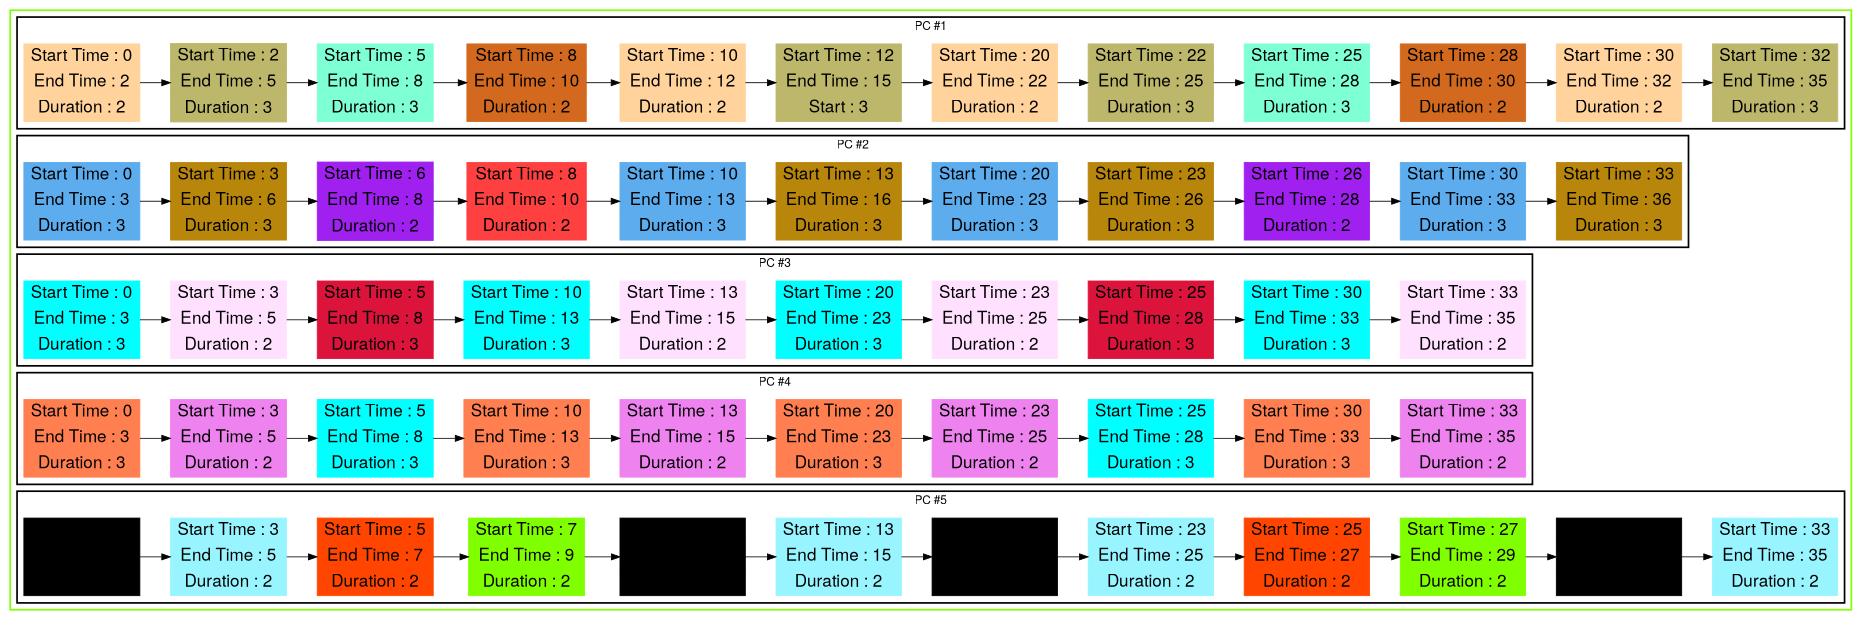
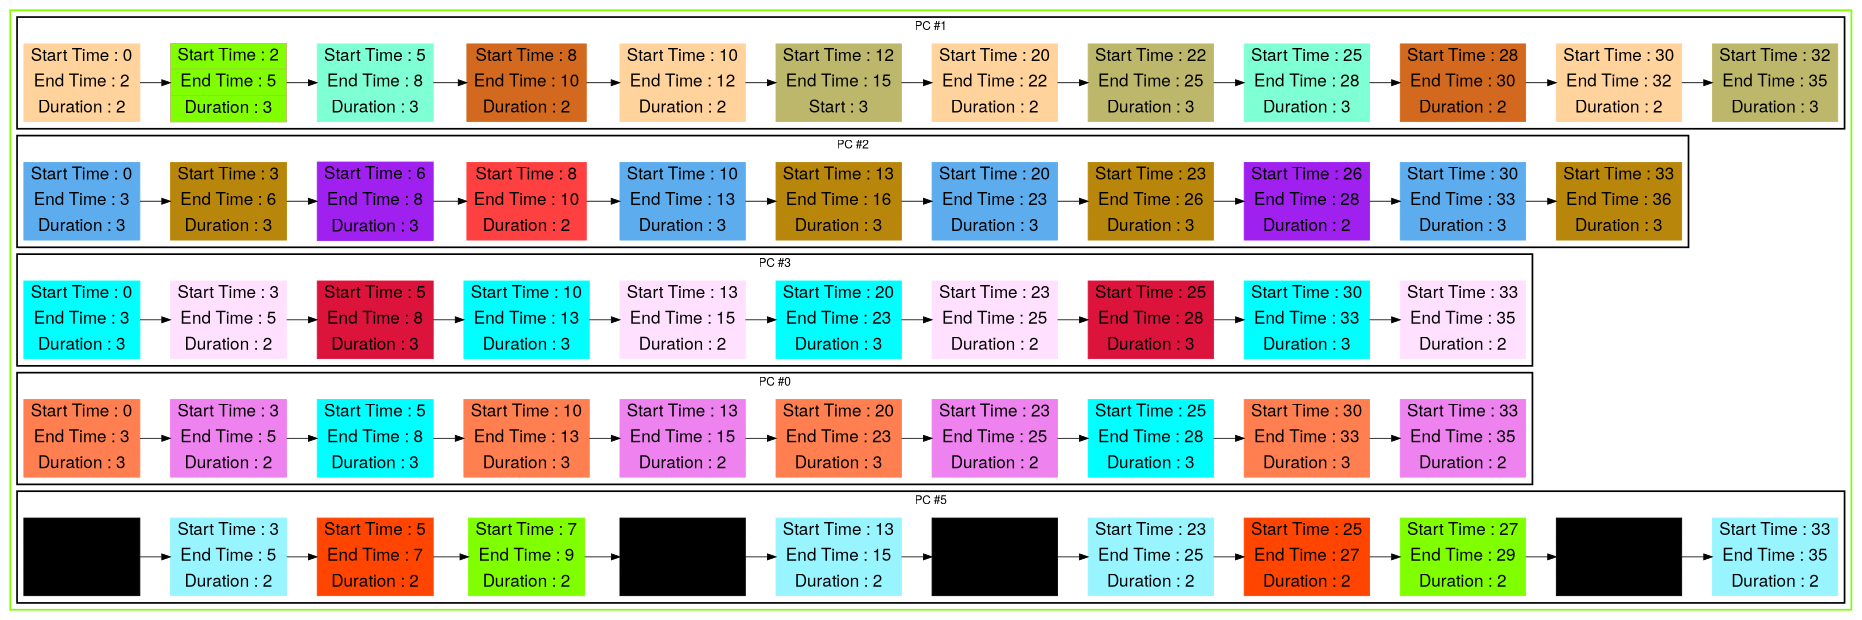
node "Start Time : 2": fillcolor darkkhaki -> chartreuse
node "Start Time : 6": text "Duration : 2" -> "Duration : 3"
cluster "PC #4": label "PC #4" -> "PC #0"
